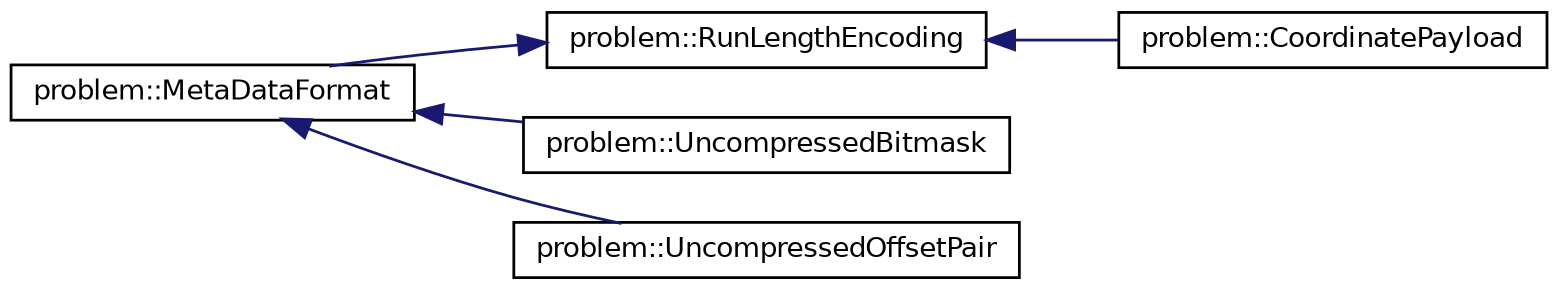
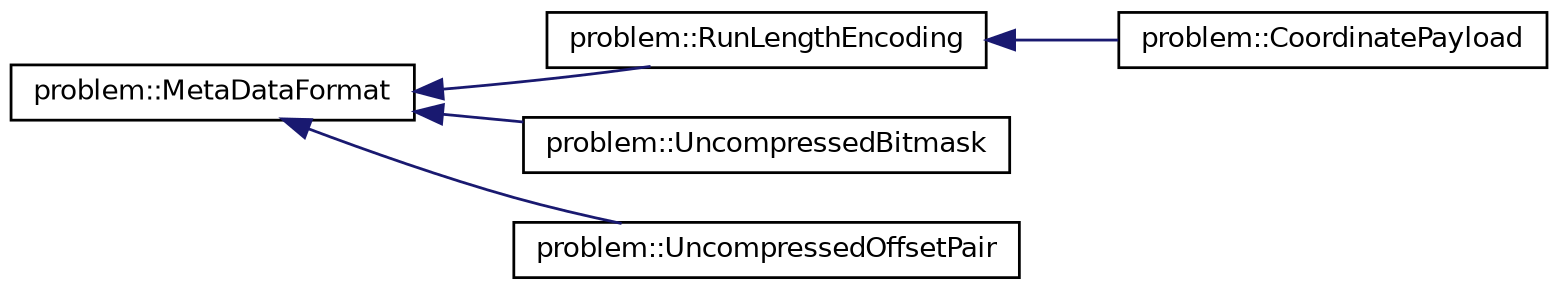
edge "problem::MetaDataFormat" -> "problem::RunLengthEncoding": reversed
